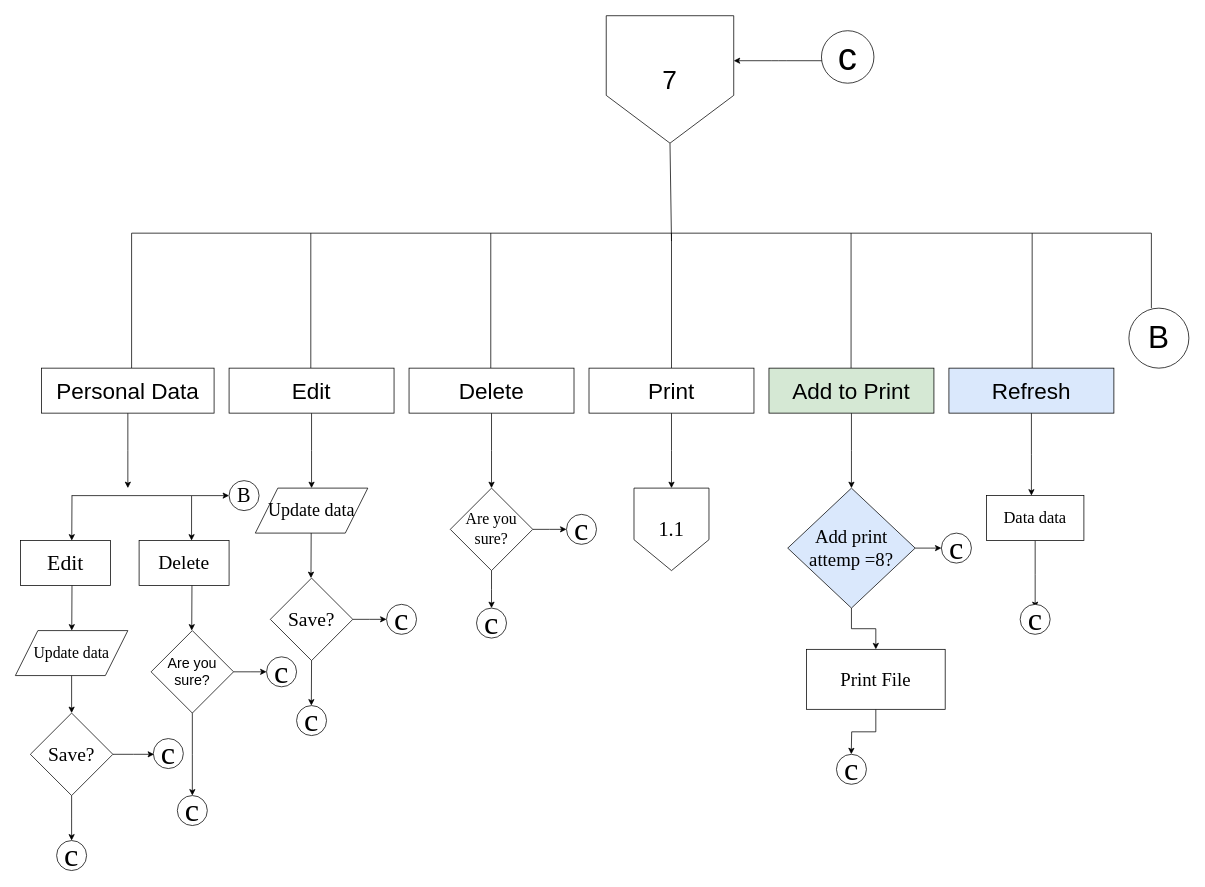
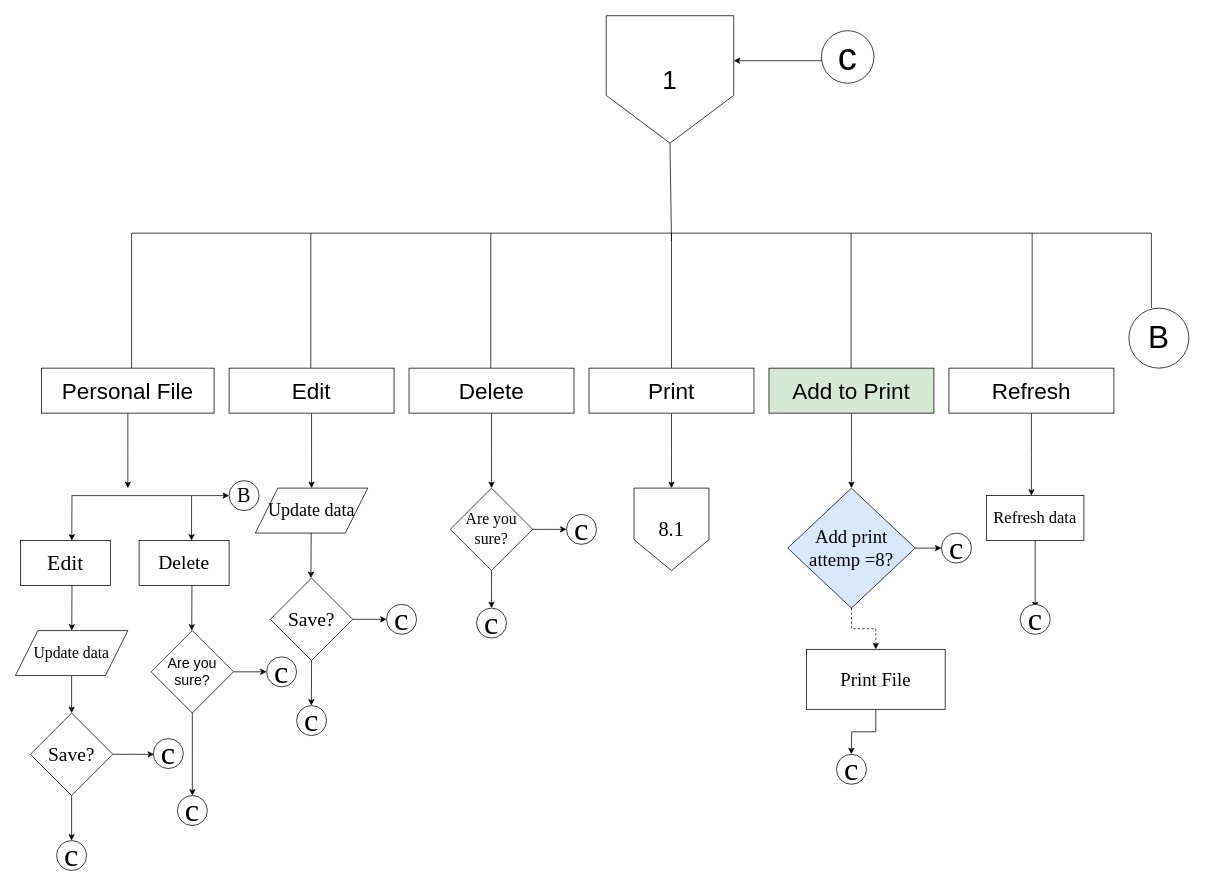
node "7": label "7" -> "1"
node "Personal Data": label "Personal Data" -> "Personal File"
node "Refresh": fillcolor #dae8fc -> #ffffff
node "Data data": label "Data data" -> "Refresh data"
node "1.1": label "1.1" -> "8.1"
edge "Add print attemp =8?" -> "Print File": style solid -> dashed
